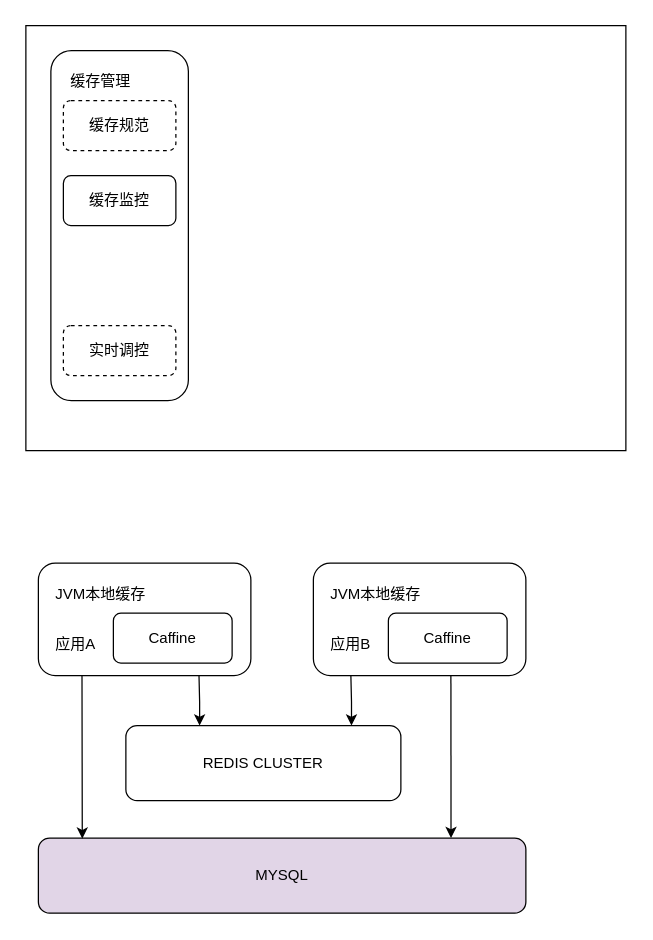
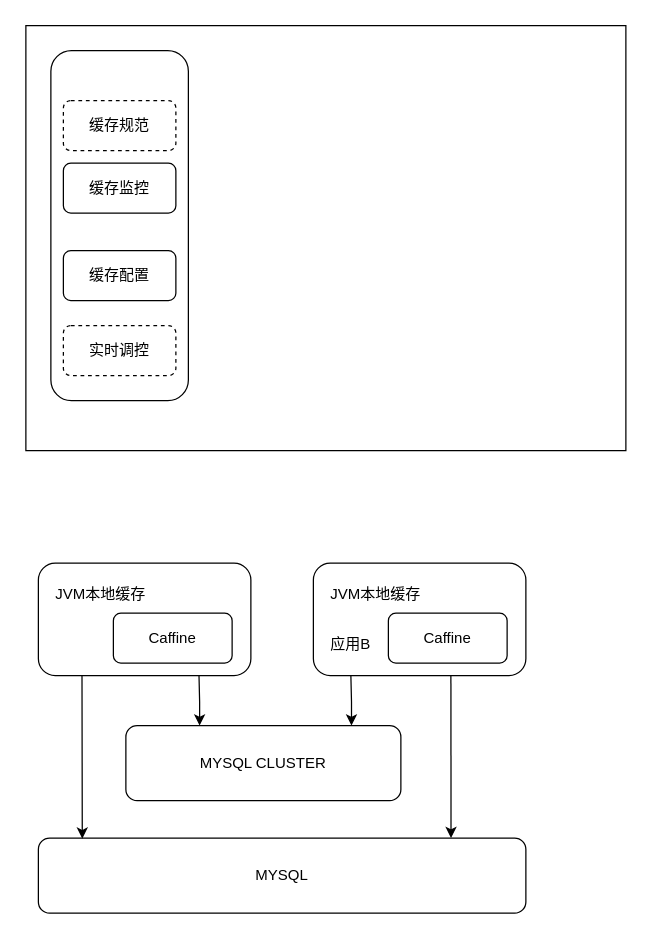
node "缓存管理": removed
node "缓存监控": moved (119, 201) -> (119, 188)
node "缓存配置": added
node "应用A": removed
node "REDIS CLUSTER": label "REDIS CLUSTER" -> "MYSQL CLUSTER"
node "MYSQL": fillcolor #e1d5e7 -> #ffffff
